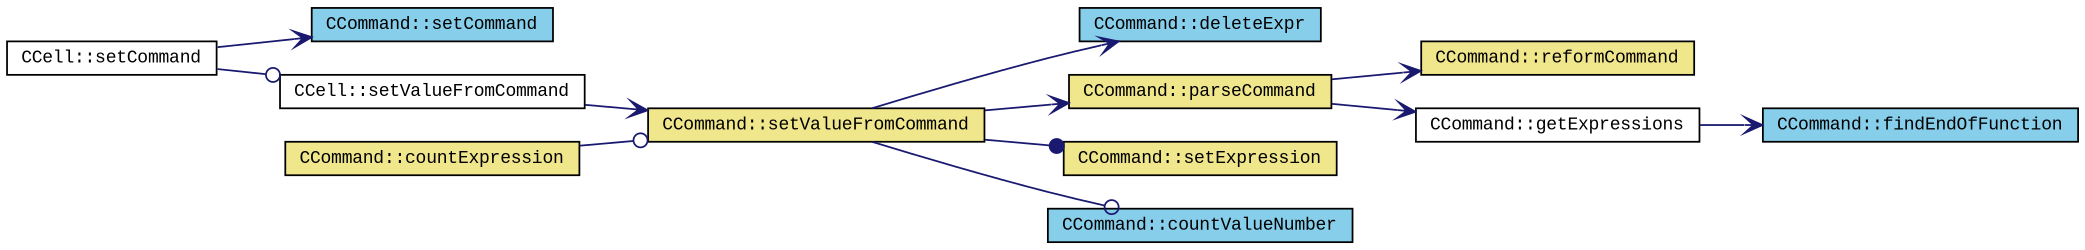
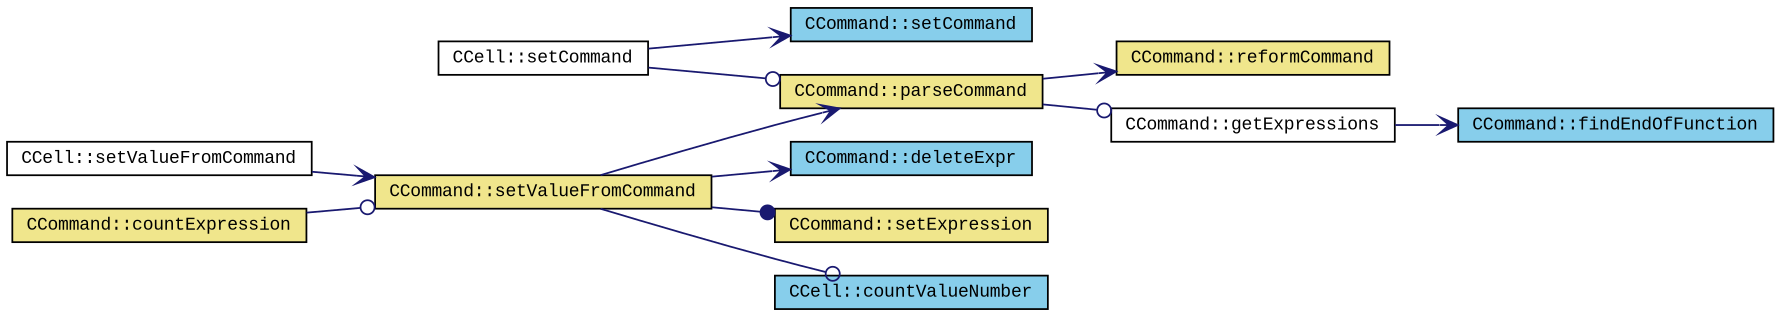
edge "CCell::setCommand" -> "CCell::setValueFromCommand": now "CCell::setCommand" -> "CCommand::parseCommand"
edge "CCommand::parseCommand" -> "CCommand::getExpressions": arrowhead vee -> odot
node "CCommand::countValueNumber": label "CCommand::countValueNumber" -> "CCell::countValueNumber"
